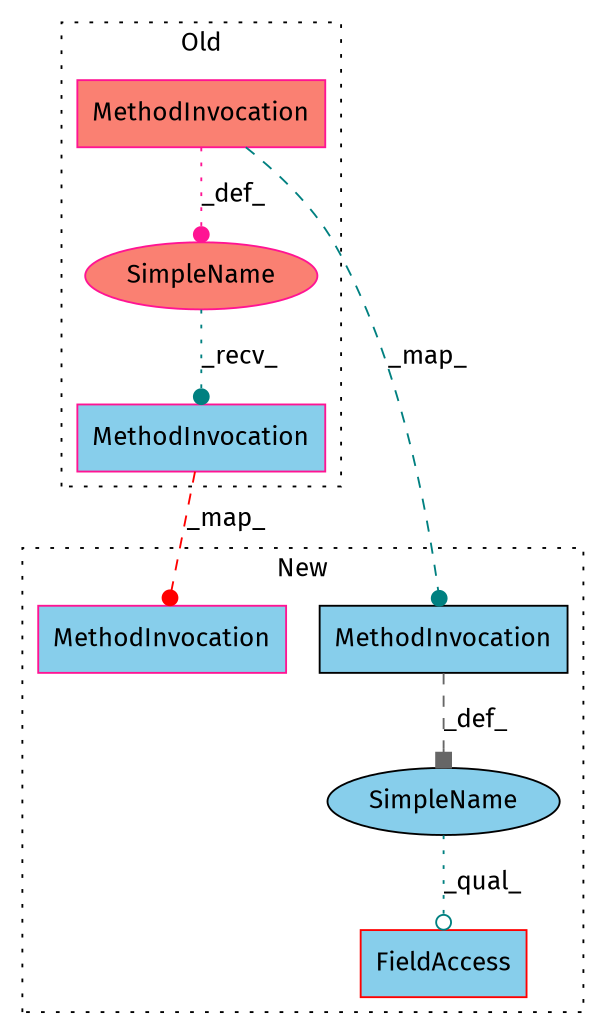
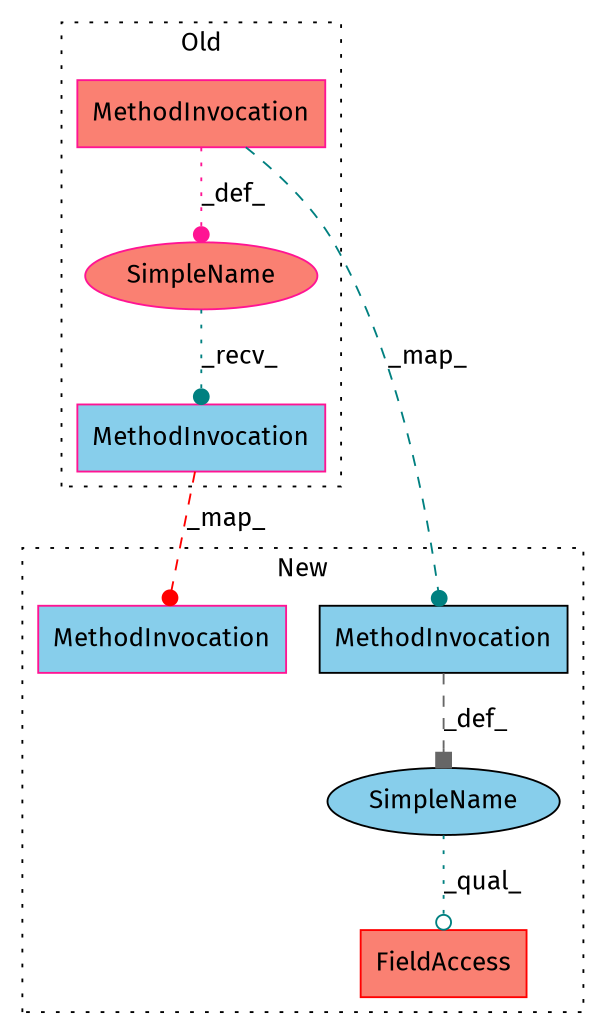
node "FieldAccess": fillcolor skyblue -> salmon
